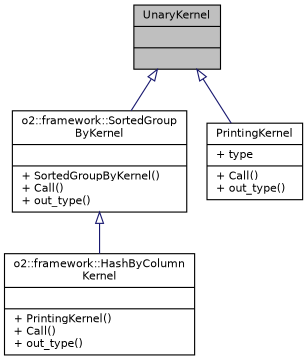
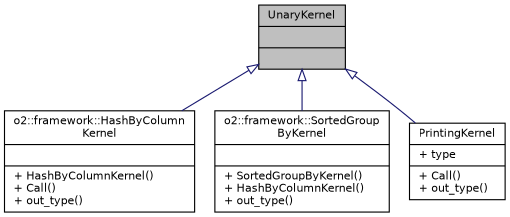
node "o2::framework::SortedGroup": text "+ Call()" -> "+ HashByColumnKernel()"
edge "o2::framework::HashByColumn" -> "o2::framework::SortedGroup": now "o2::framework::HashByColumn" -> "UnaryKernel"
node "o2::framework::HashByColumn": text "+ PrintingKernel()" -> "+ HashByColumnKernel()"
